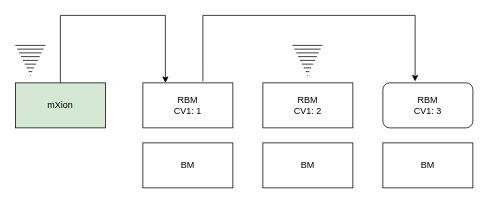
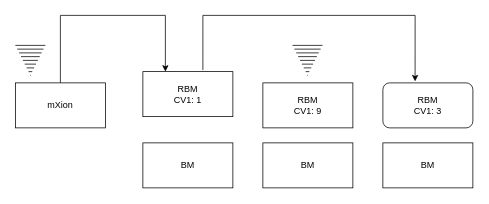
node "mXion": fillcolor #d5e8d4 -> #ffffff
node "RBM CV1: 1": moved (188, 105) -> (188, 94)
node "RBM CV1: 2": label "RBM CV1: 2" -> "RBM CV1: 9"
